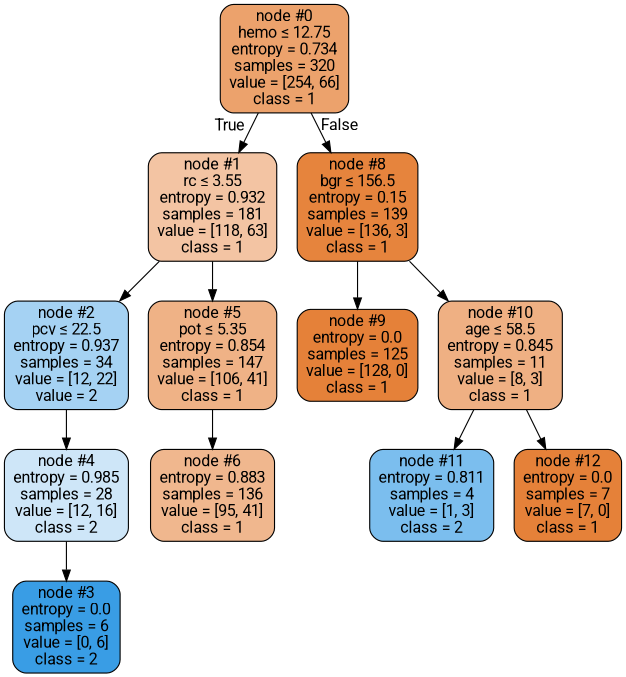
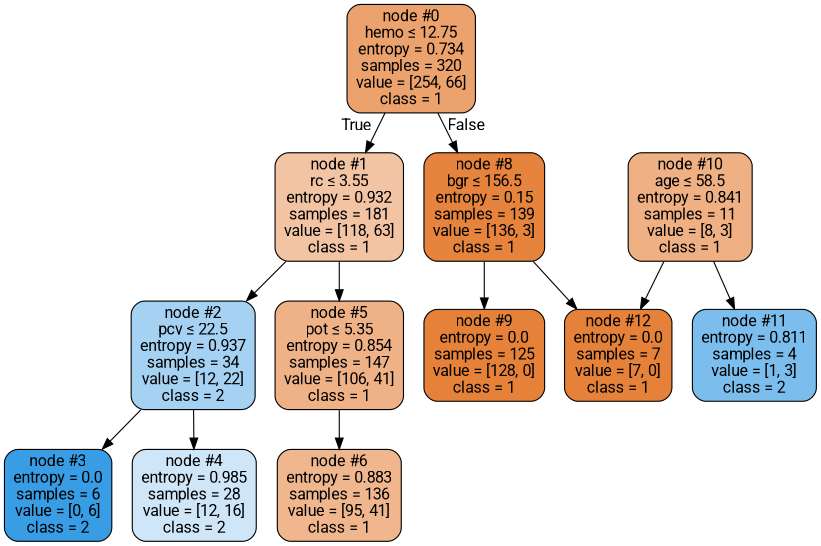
edge "node #8" -> "node #10": now "node #8" -> "node #12"
node "node #10": text "entropy = 0.845" -> "entropy = 0.841"
node "node #2": text "value = 2" -> "class = 2"
edge "node #4" -> "node #3": now "node #2" -> "node #3"
